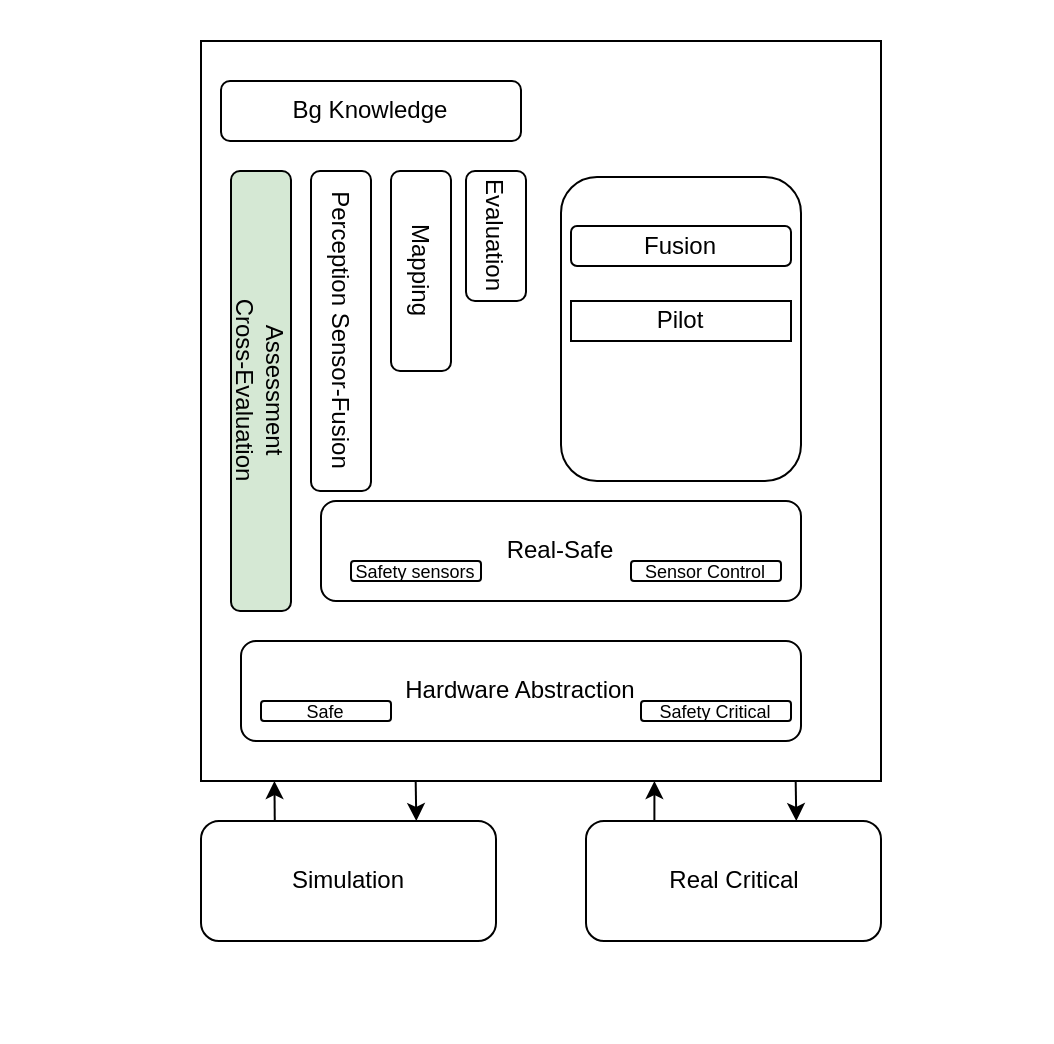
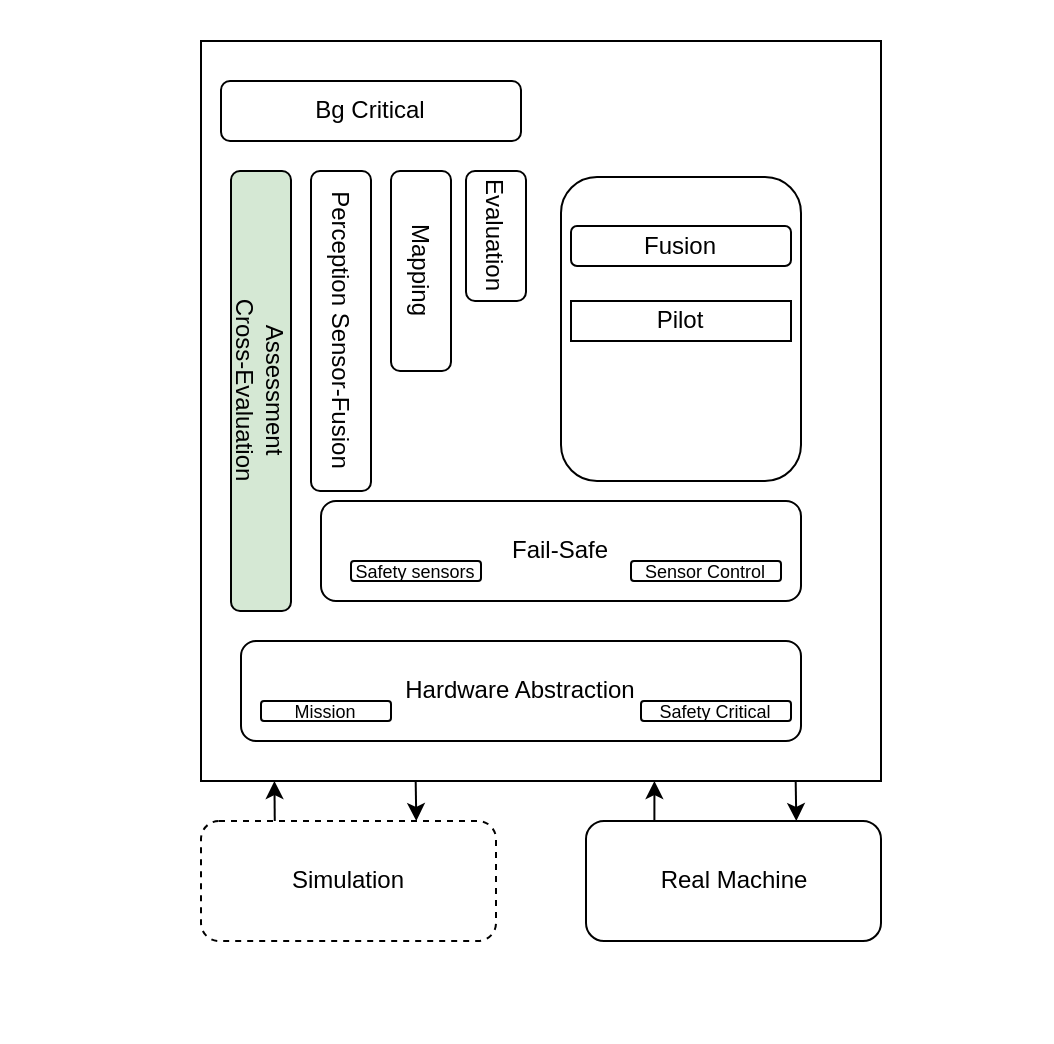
node "Bg Knowledge": label "Bg Knowledge" -> "Bg Critical"
node "Real-Safe": label "Real-Safe" -> "Fail-Safe"
node "Safe": label "Safe" -> "Mission"
node "Simulation": style solid -> dashed
node "Real Critical": label "Real Critical" -> "Real Machine"
